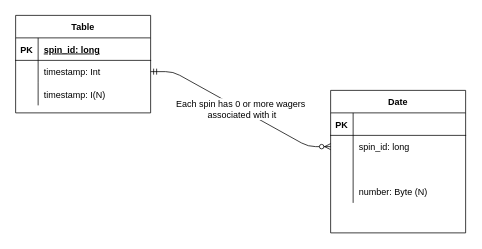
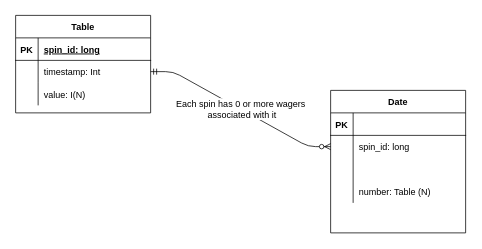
node "timestamp: I(N)": label "timestamp: I(N)" -> "value: I(N)"
node "number: Byte (N)": label "number: Byte (N)" -> "number: Table (N)"
